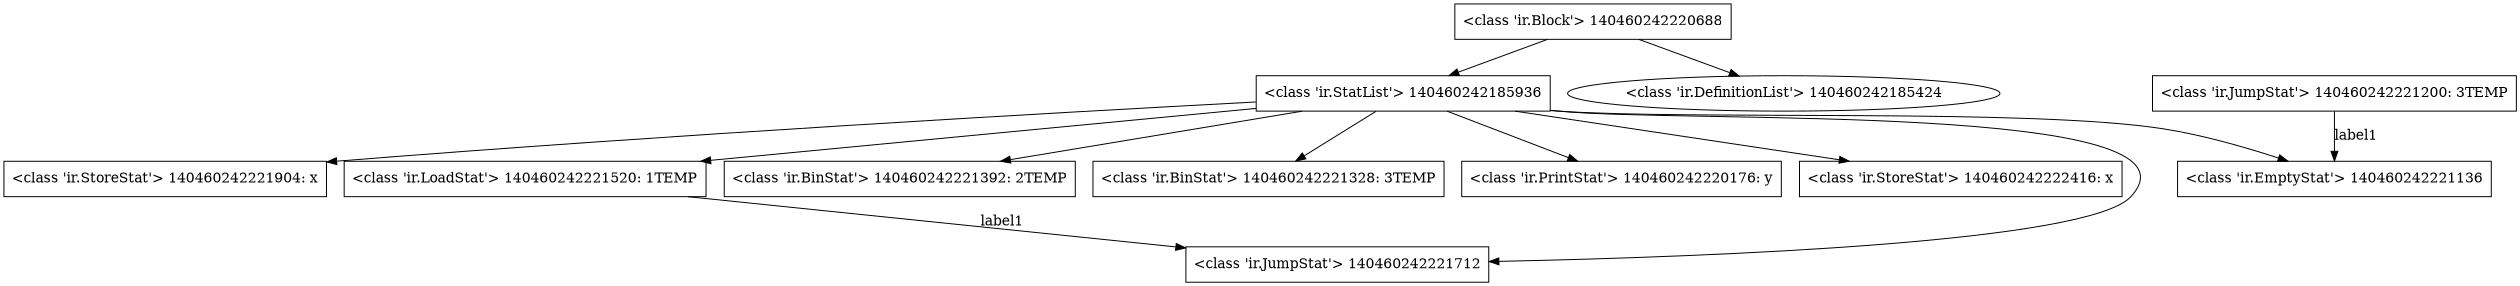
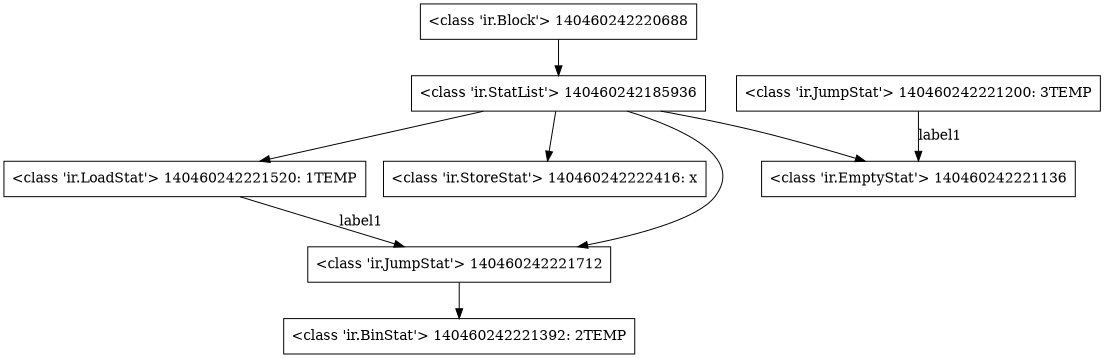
node "<class 'ir.DefinitionList'> 140460242185424": removed
edge "<class 'ir.StatList'> 140460242185936" -> "<class 'ir.BinStat'> 140460242221392: 2TEMP": now "<class 'ir.JumpStat'> 140460242221712" -> "<class 'ir.BinStat'> 140460242221392: 2TEMP"
node "<class 'ir.StoreStat'> 140460242221904: x": removed
node "<class 'ir.BinStat'> 140460242221328: 3TEMP": removed
node "<class 'ir.PrintStat'> 140460242220176: y": removed
